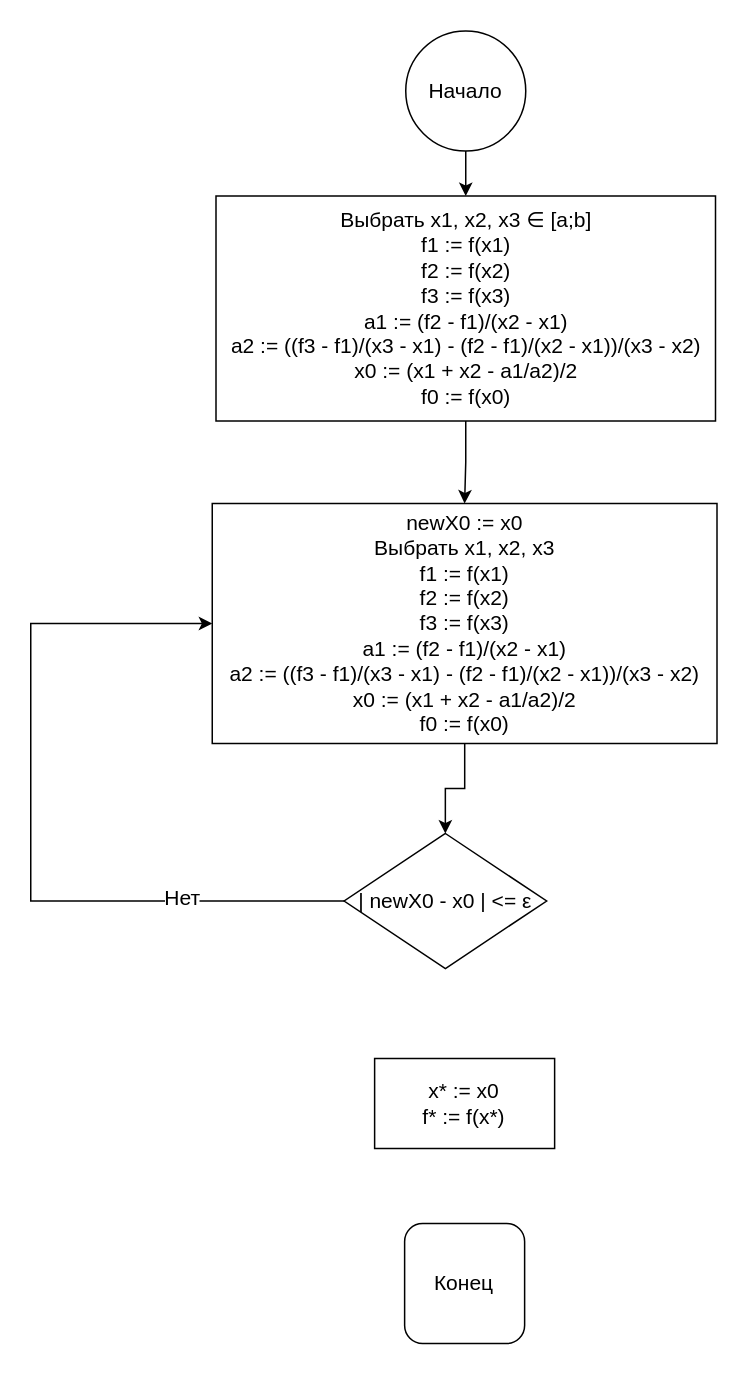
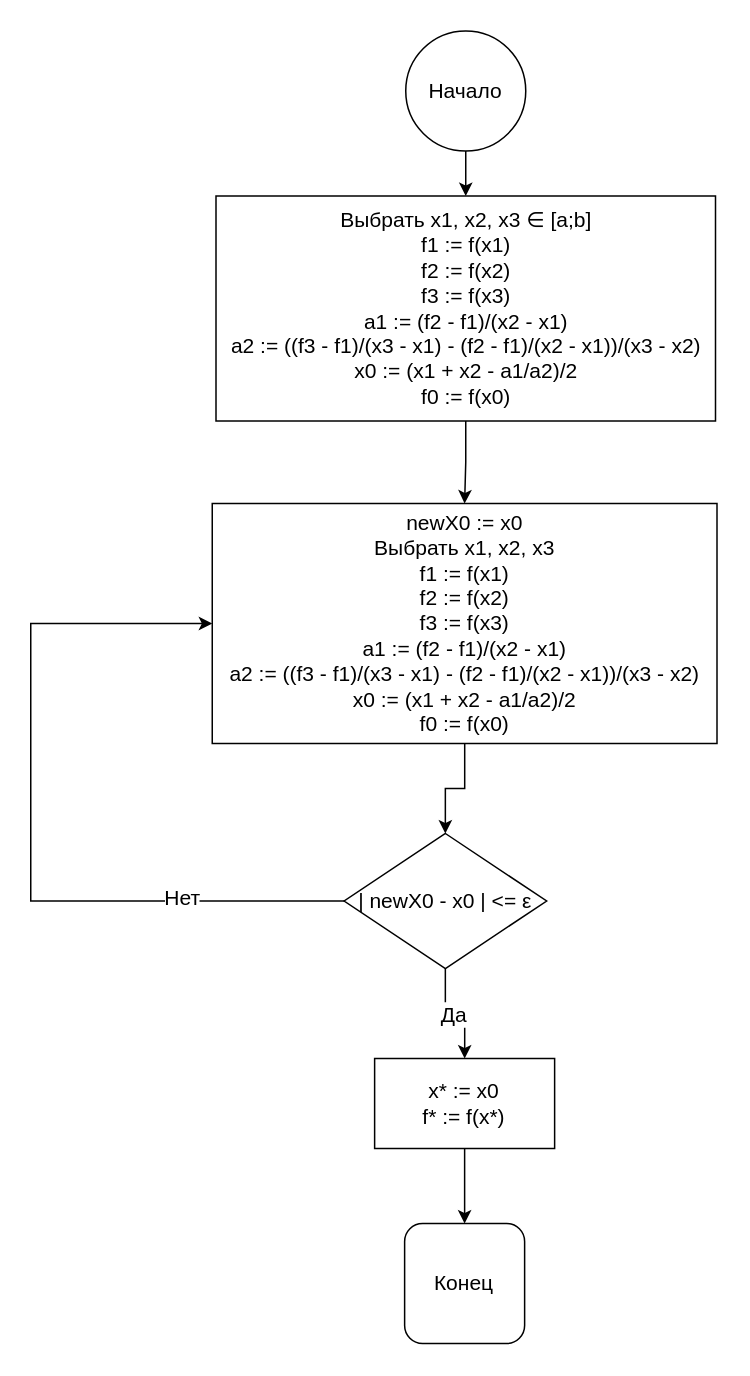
edge "| newX0 - x0 | <= ε" -> "x* := x0 f* := f(x*)": added, label "Да"
edge "x* := x0 f* := f(x*)" -> "Конец": added
